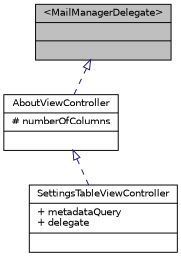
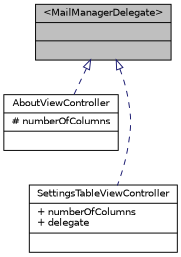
edge "SettingsTableViewController" -> "AboutViewController": now "SettingsTableViewController" -> "<MailManagerDelegate>"
node "SettingsTableViewController": text "+ metadataQuery" -> "+ numberOfColumns"
